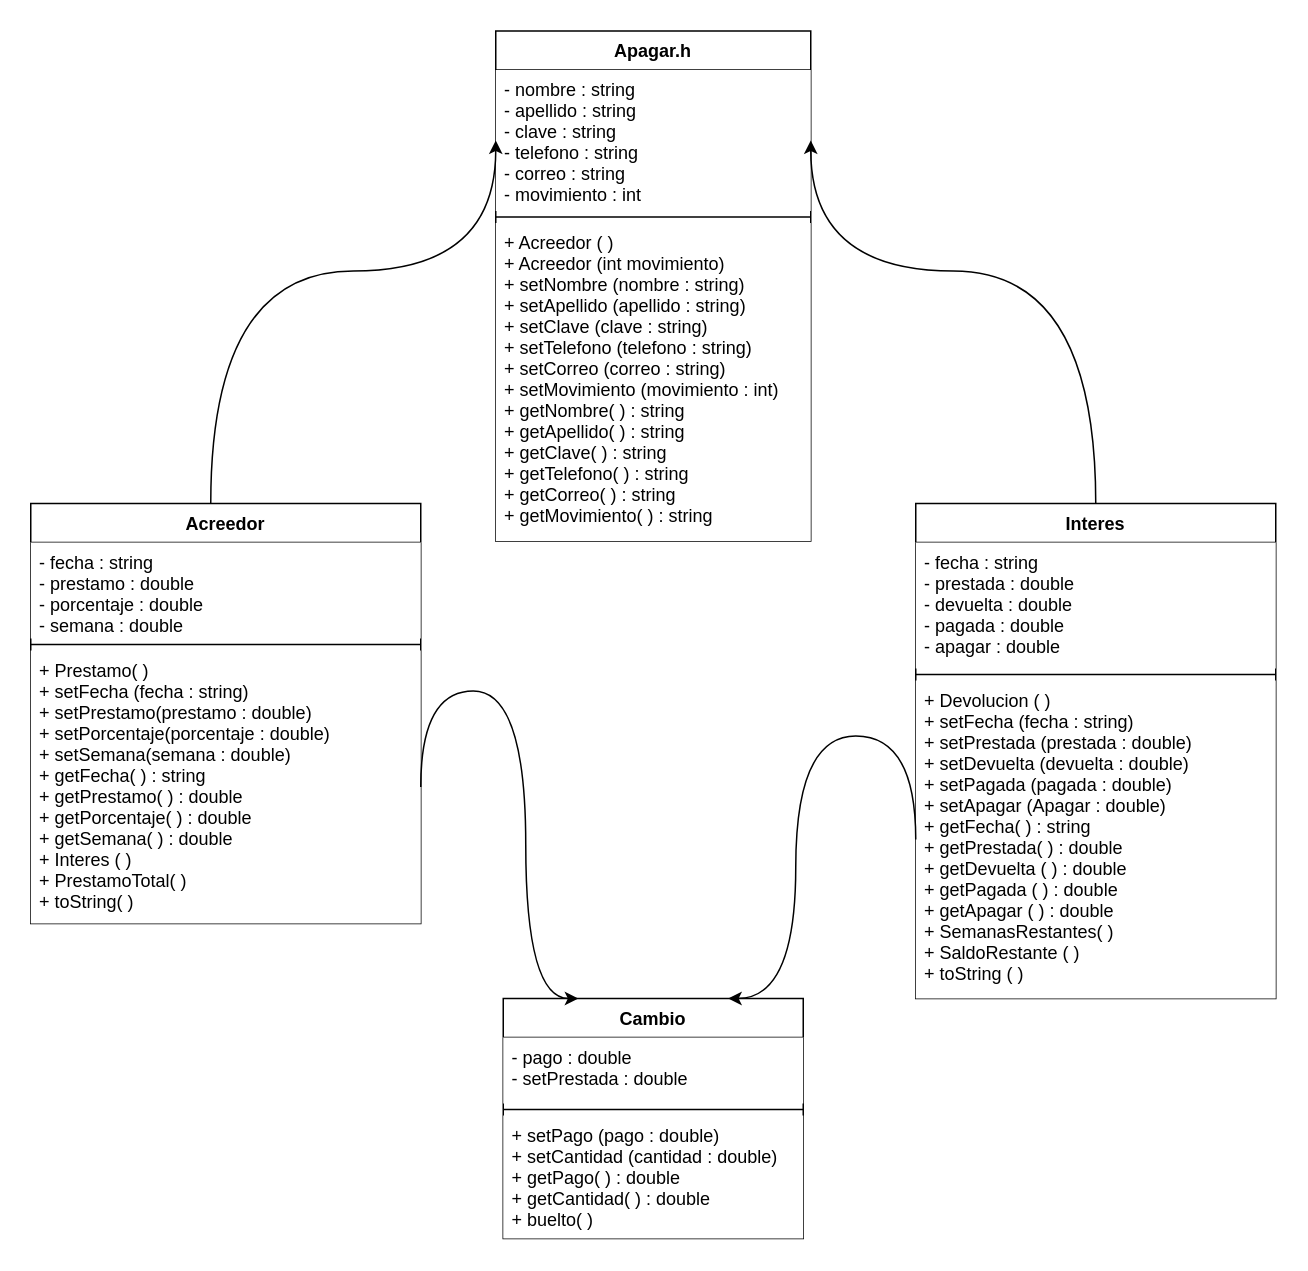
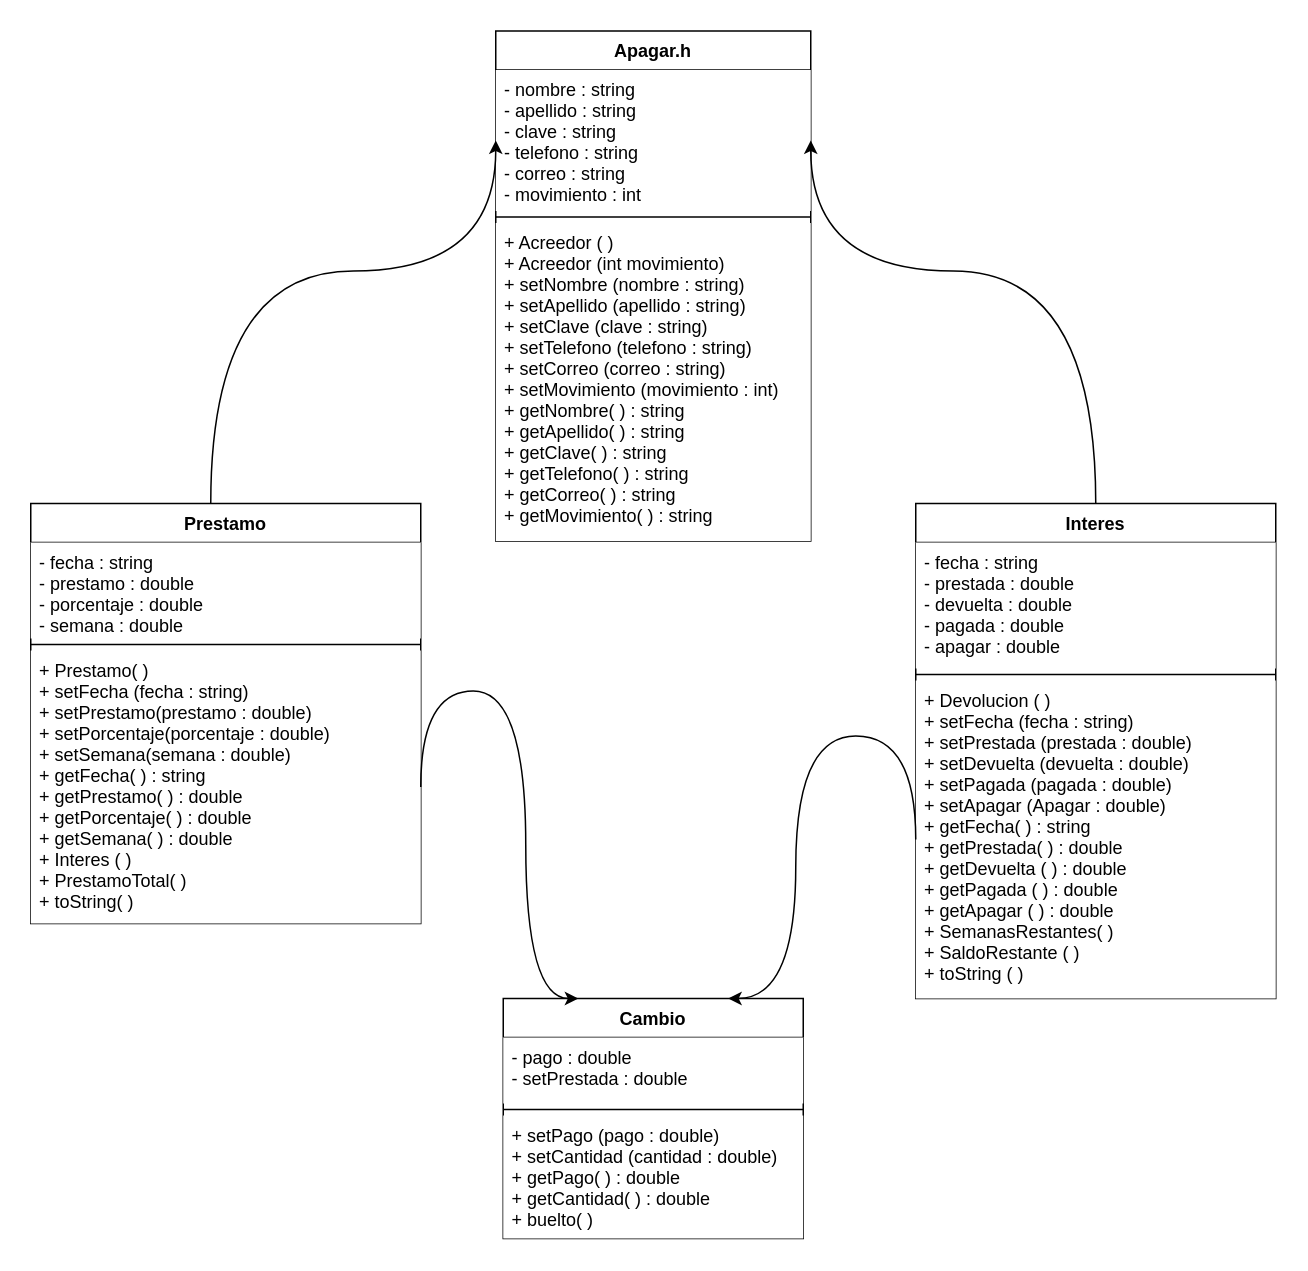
node "Acreedor": label "Acreedor" -> "Prestamo"
